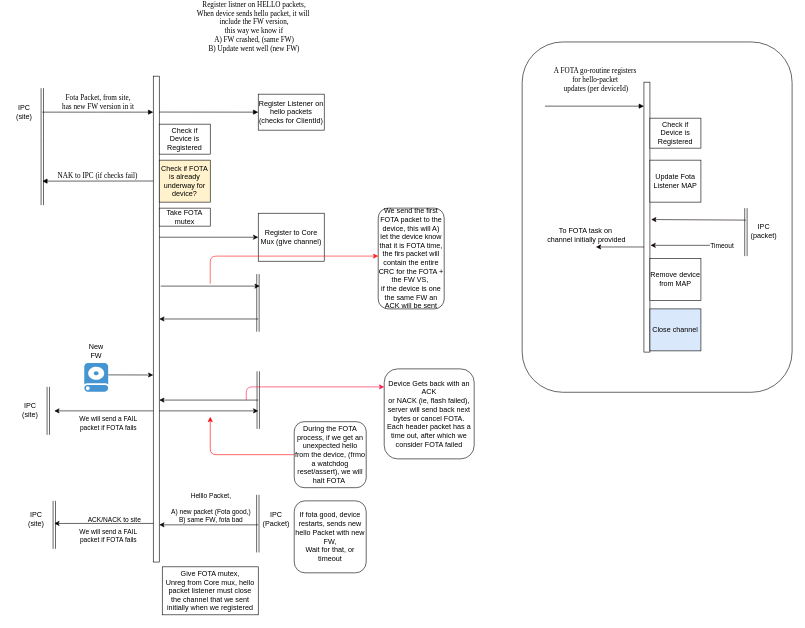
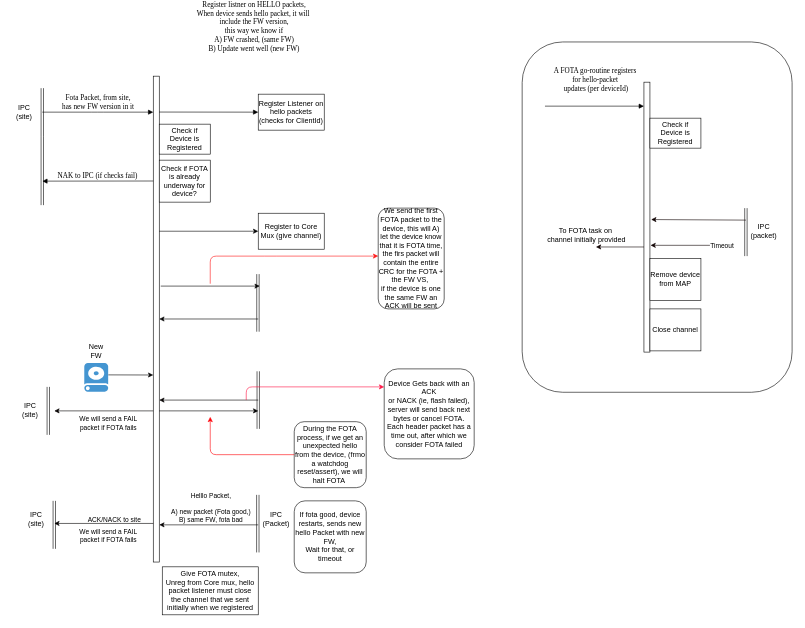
node "Check if FOTA is already underway for device?": fillcolor #fff2cc -> #ffffff
node "Update Fota Listener MAP": removed
node "Take FOTA mutex": removed
node "Register to Core Mux (give channel)": size 66x48 -> 66x36
node "Close channel": fillcolor #dae8fc -> #ffffff
